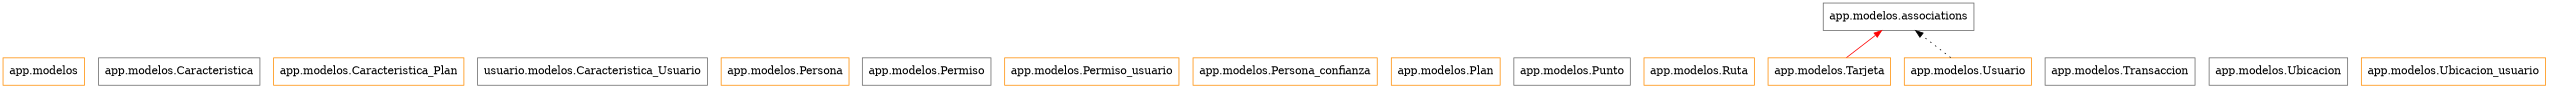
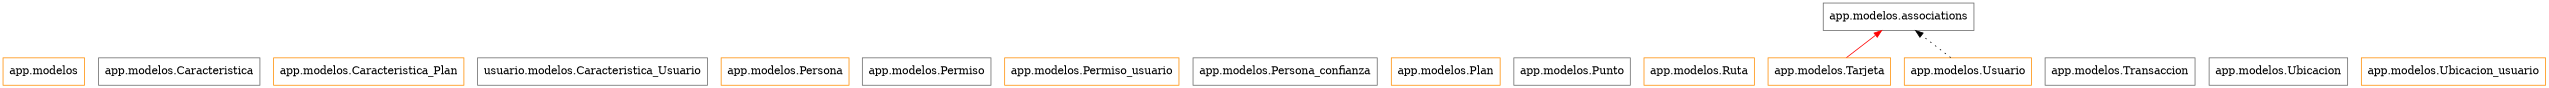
node "app.modelos.Persona_confianza": color darkorange -> gray40
